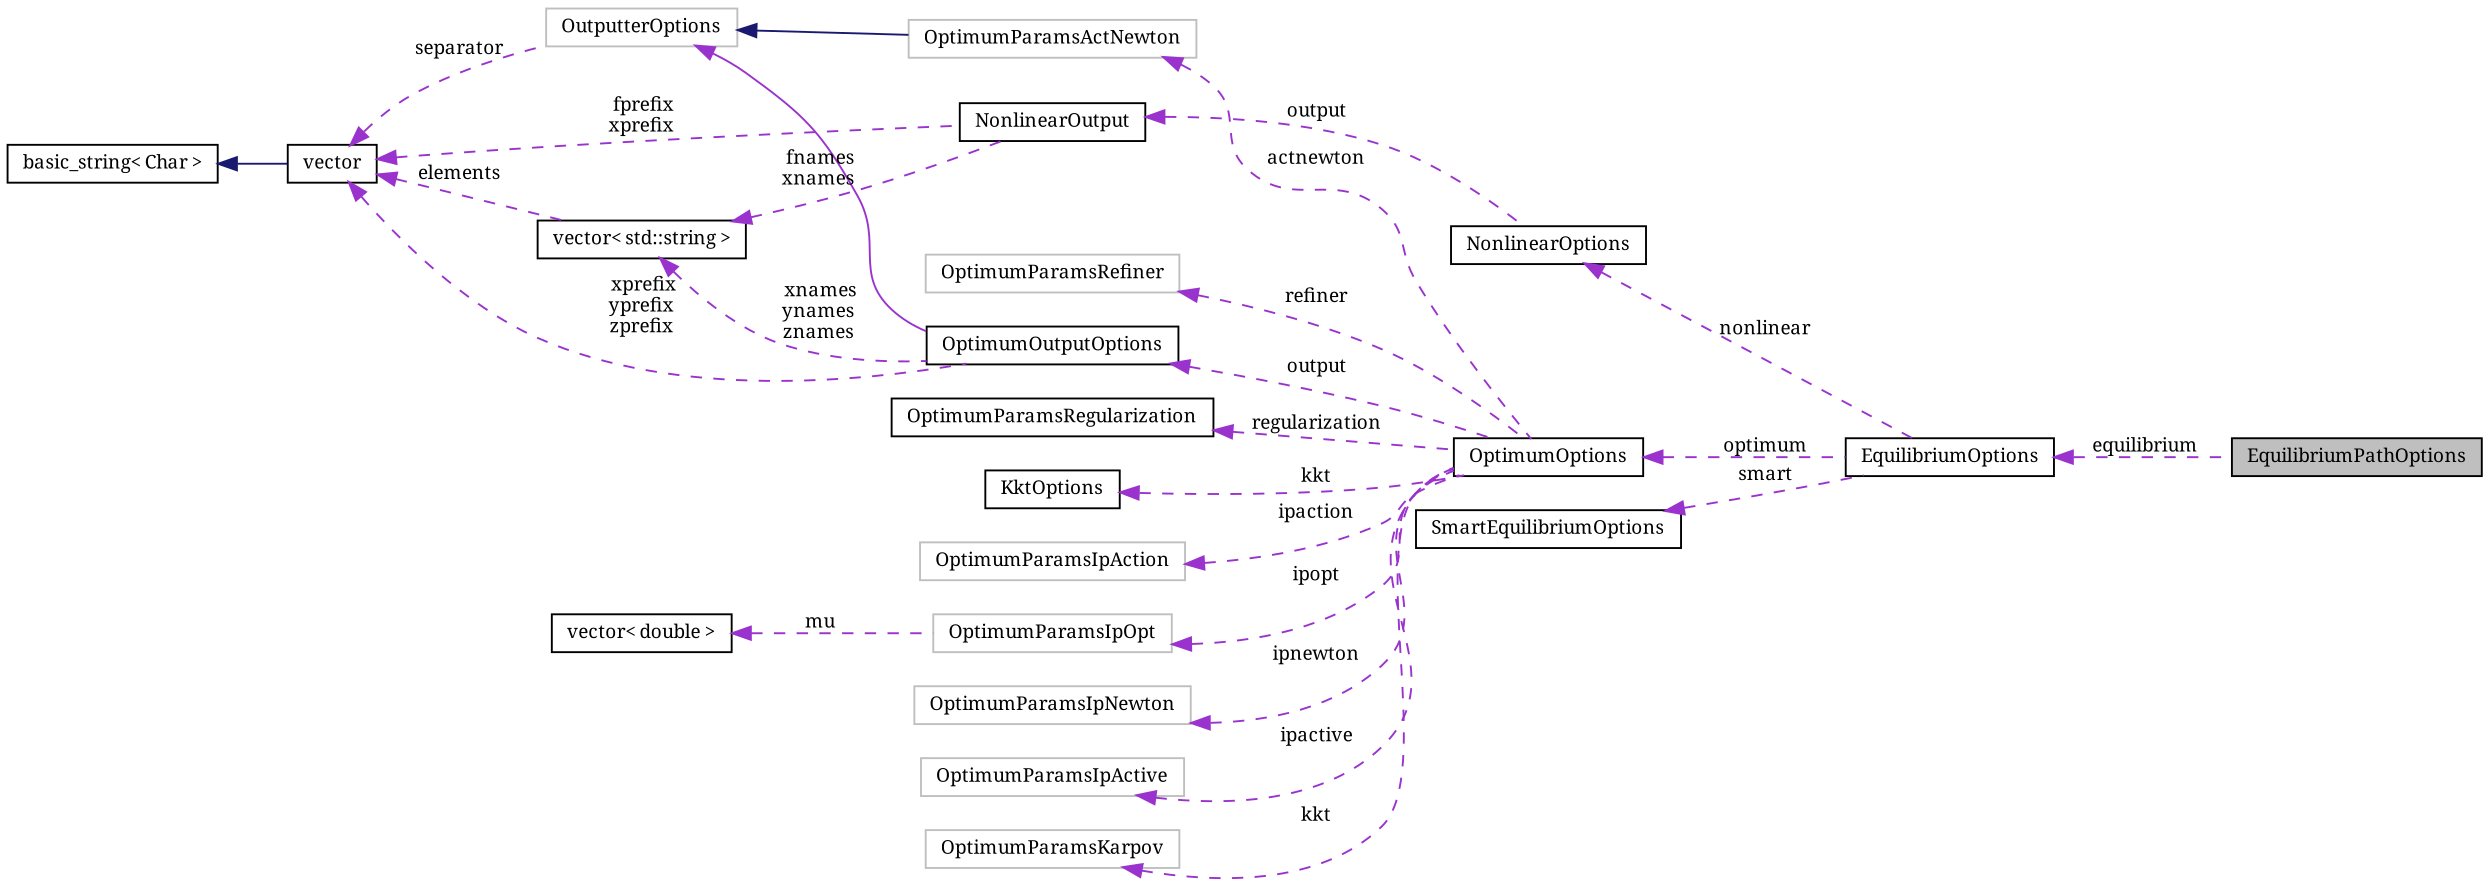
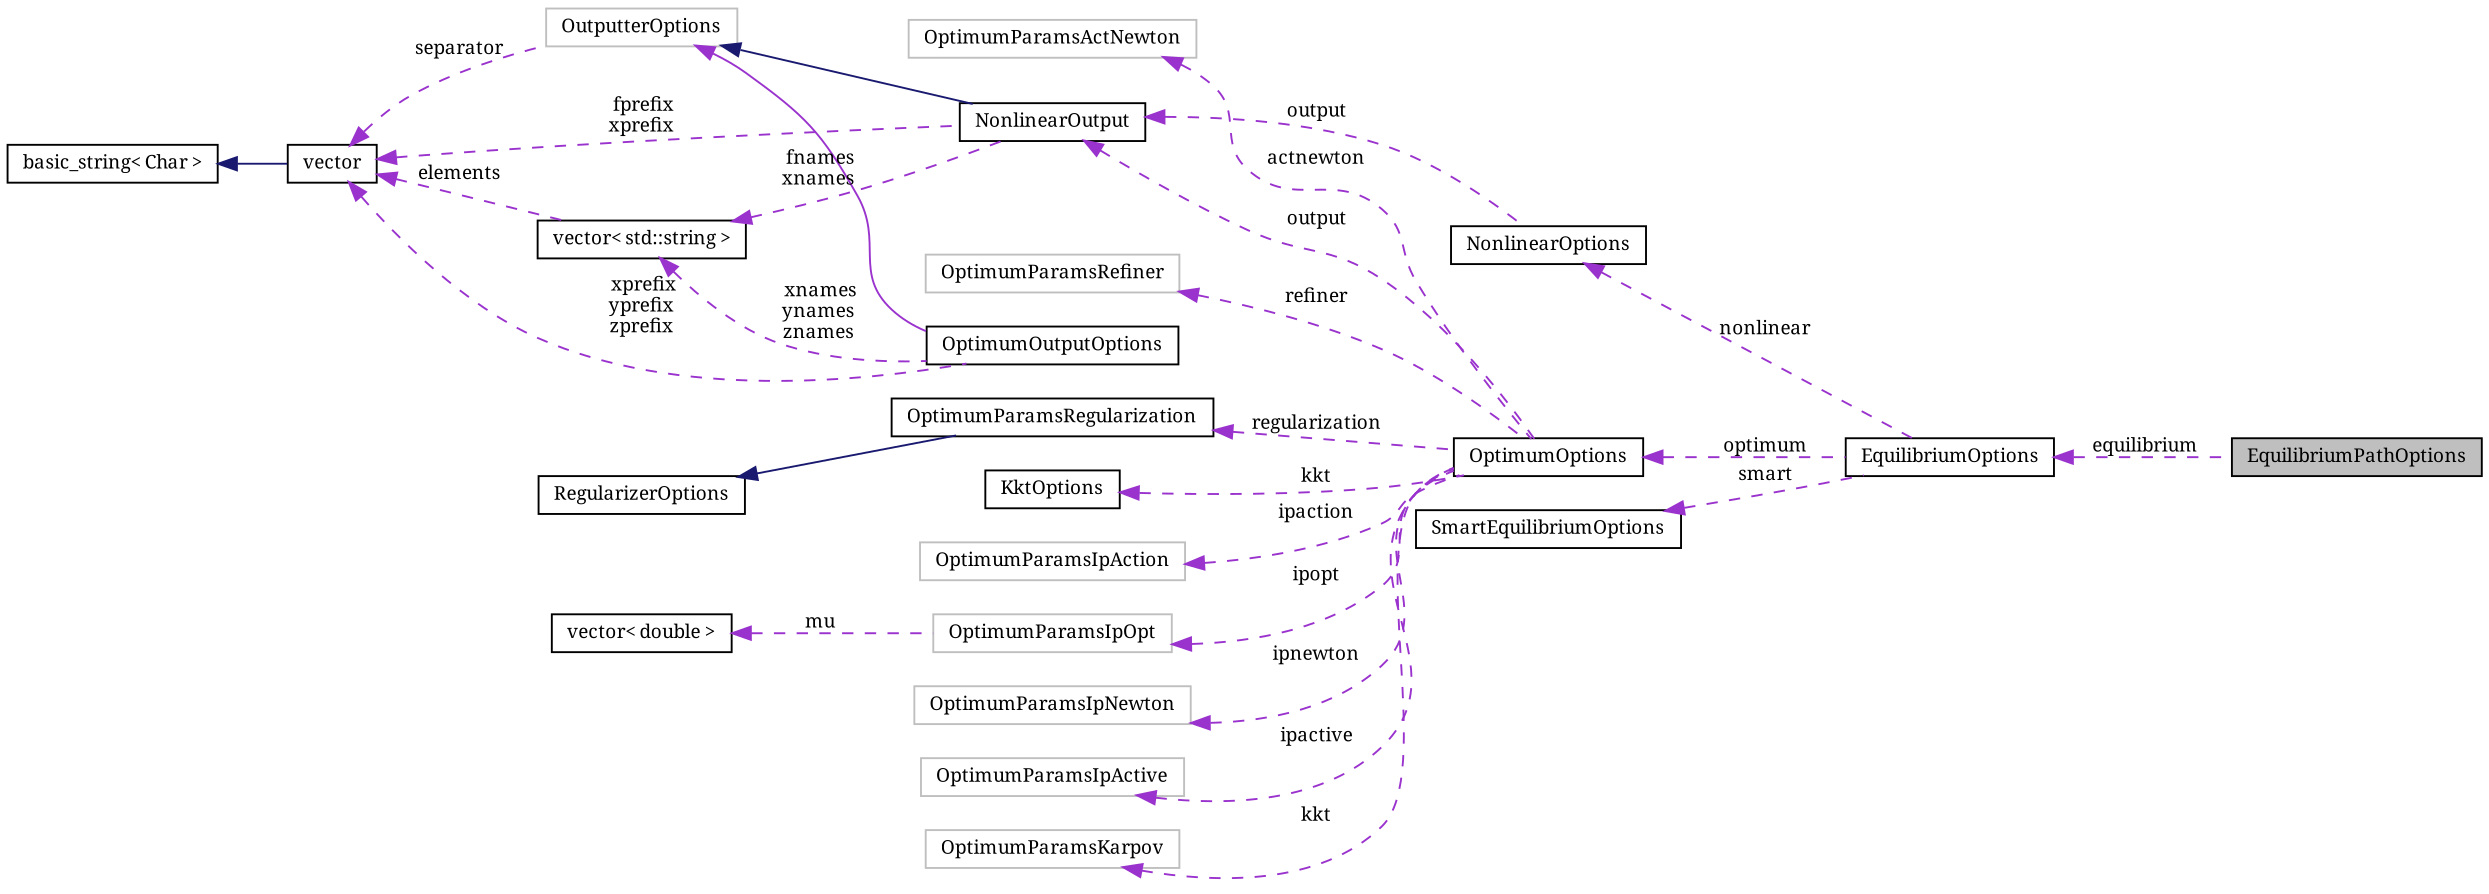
edge "OptimumParamsActNewton" -> "OutputterOptions": now "NonlinearOutput" -> "OutputterOptions"
edge "OptimumOptions" -> "OptimumOutputOptions": now "OptimumOptions" -> "NonlinearOutput"
node "RegularizerOptions": added
